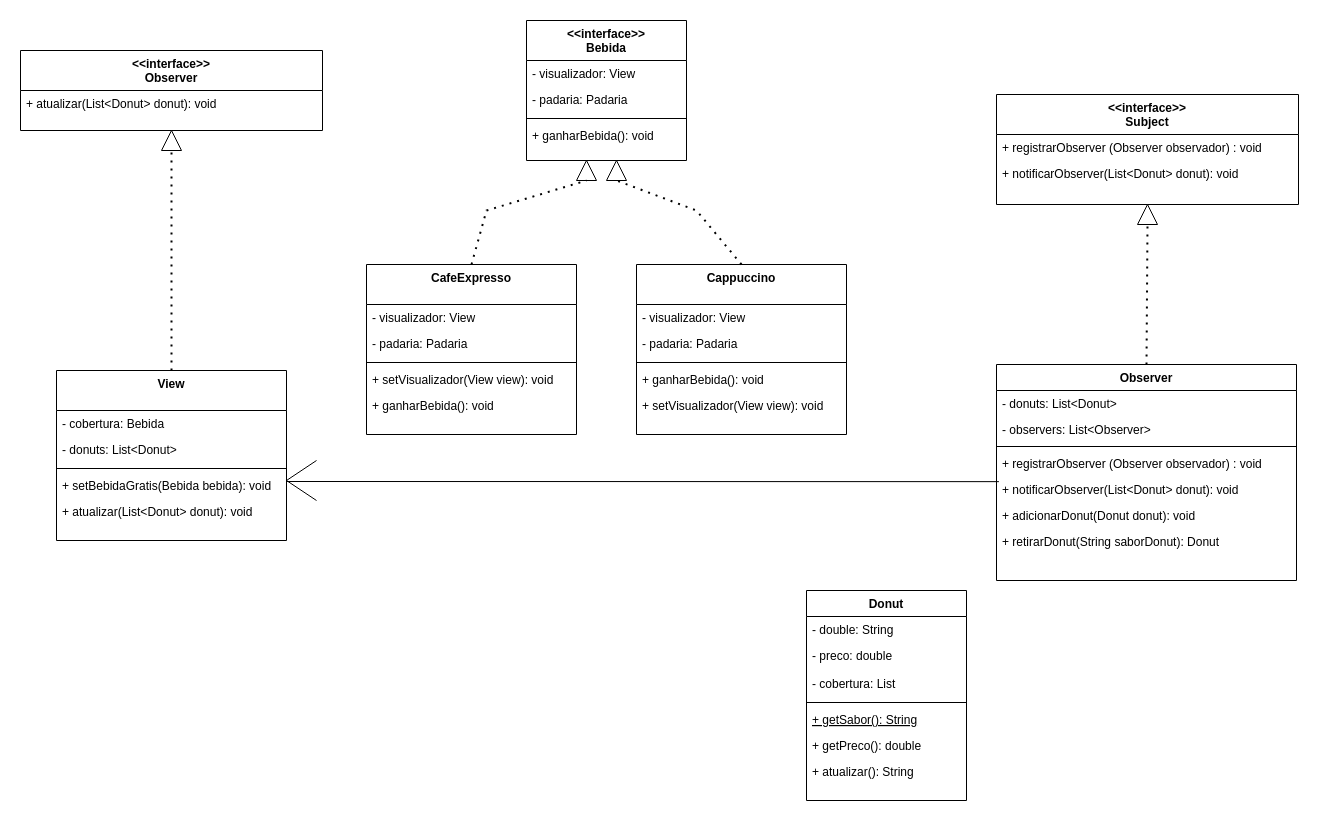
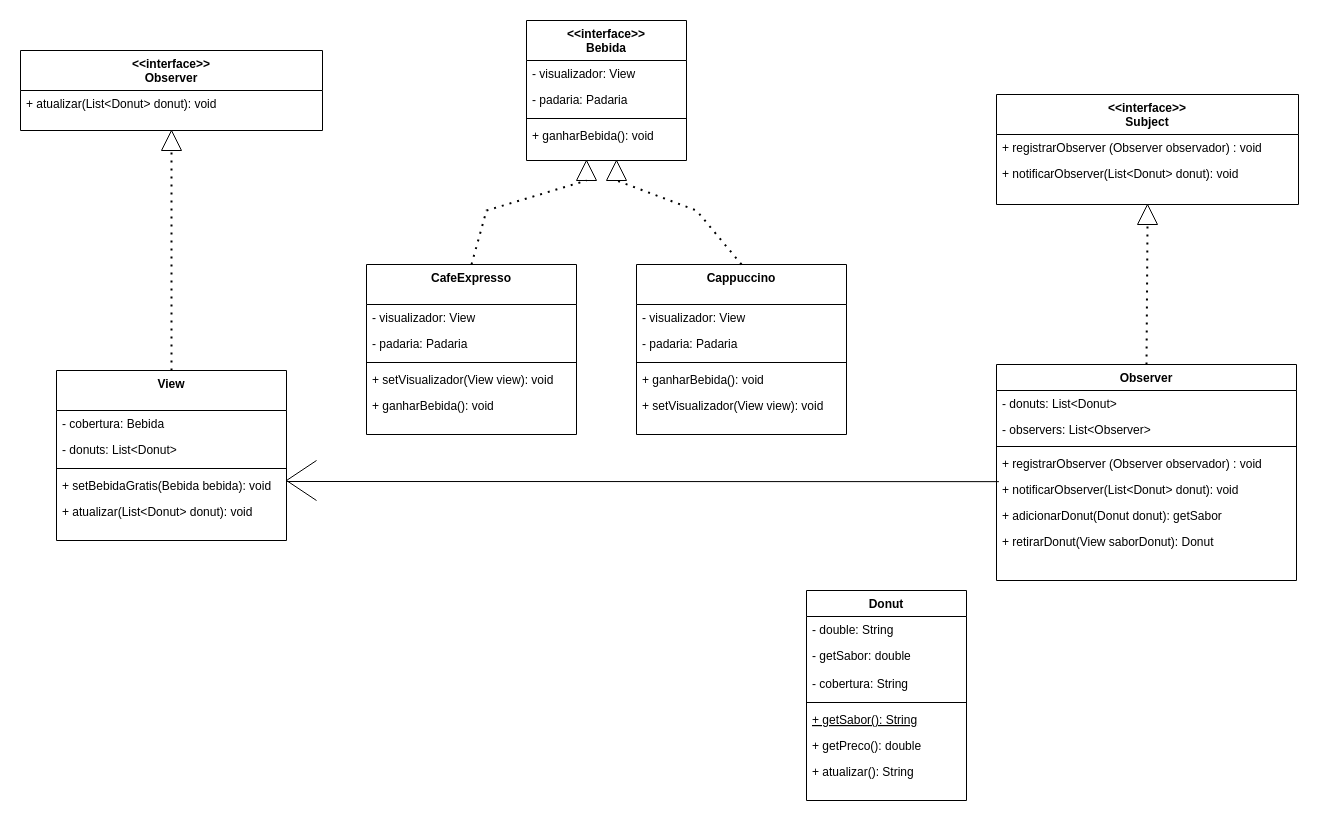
node "+ adicionarDonut(Donut donut): void": label "+ adicionarDonut(Donut donut): void" -> "+ adicionarDonut(Donut donut): getSabor"
node "+ retirarDonut(String saborDonut): Donut": label "+ retirarDonut(String saborDonut): Donut" -> "+ retirarDonut(View saborDonut): Donut"
node "- preco: double": label "- preco: double" -> "- getSabor: double"
node "- cobertura: List": label "- cobertura: List" -> "- cobertura: String"
